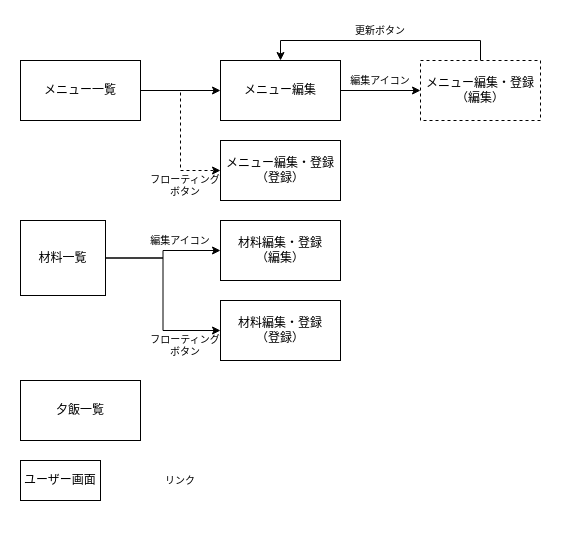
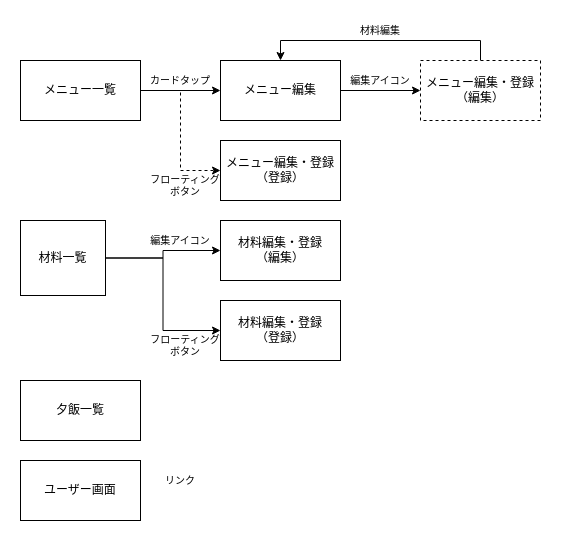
node "更新ボタン": label "更新ボタン" -> "材料編集"
node "カードタップ": added
node "ユーザー画面": size 80x40 -> 120x60
